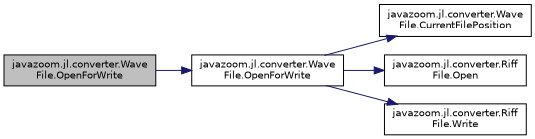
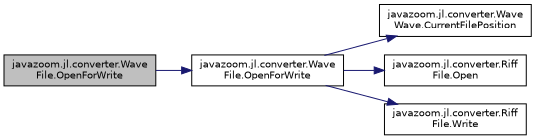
node "javazoom.jl.converter.Wave File.CurrentFilePosition": label "javazoom.jl.converter.Wave File.CurrentFilePosition" -> "javazoom.jl.converter.Wave Wave.CurrentFilePosition"
